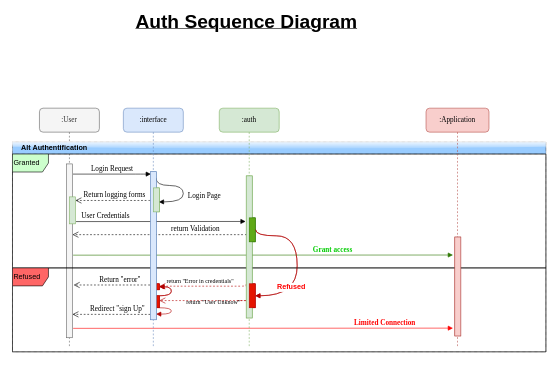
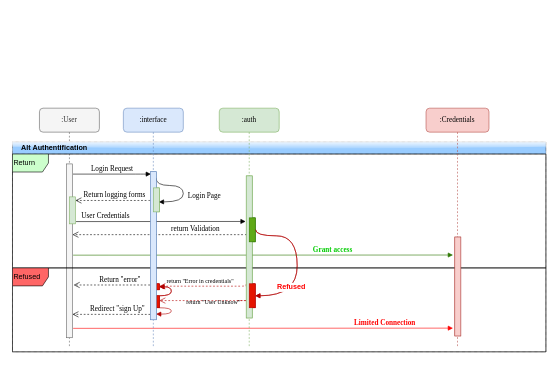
node "Auth Sequence Diagram": removed
node ":Application": label ":Application" -> ":Credentials"
node "Granted": label "Granted" -> "Return"
